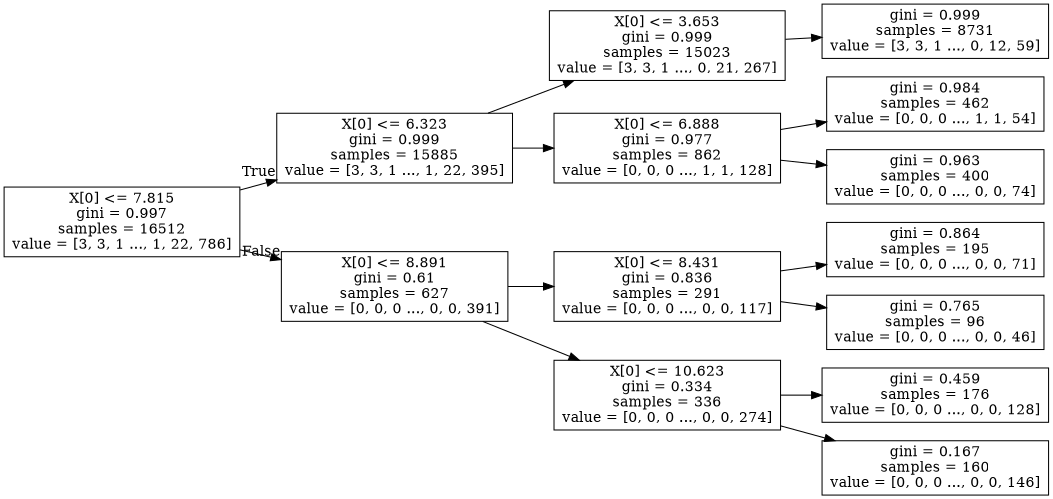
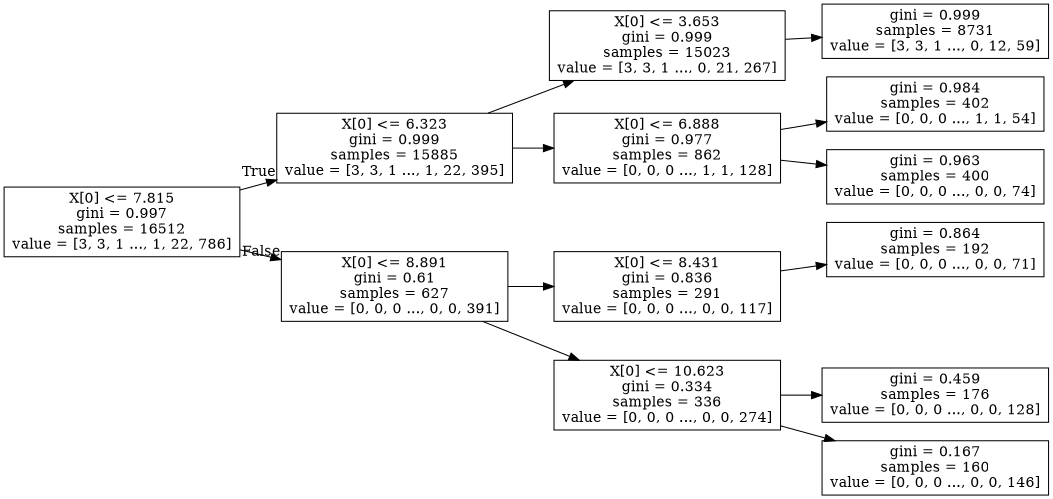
node "gini = 0.984 samples = 462 value = [0, 0, 0 ..., 1, 1, 54]": label "gini = 0.984 samples = 462 value = [0, 0, 0 ..., 1, 1, 54]" -> "gini = 0.984 samples = 402 value = [0, 0, 0 ..., 1, 1, 54]"
node "gini = 0.864 samples = 195 value = [0, 0, 0 ..., 0, 0, 71]": label "gini = 0.864 samples = 195 value = [0, 0, 0 ..., 0, 0, 71]" -> "gini = 0.864 samples = 192 value = [0, 0, 0 ..., 0, 0, 71]"
node "gini = 0.765 samples = 96 value = [0, 0, 0 ..., 0, 0, 46]": removed
